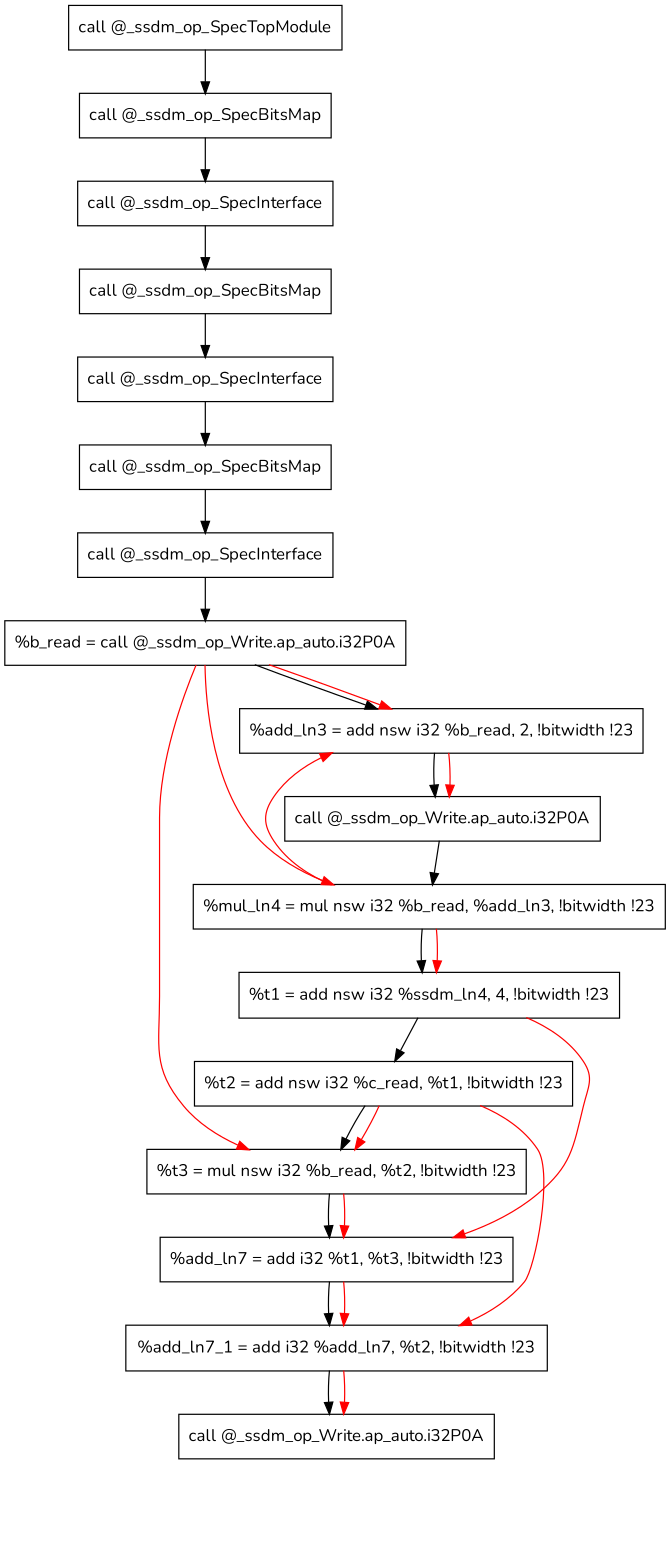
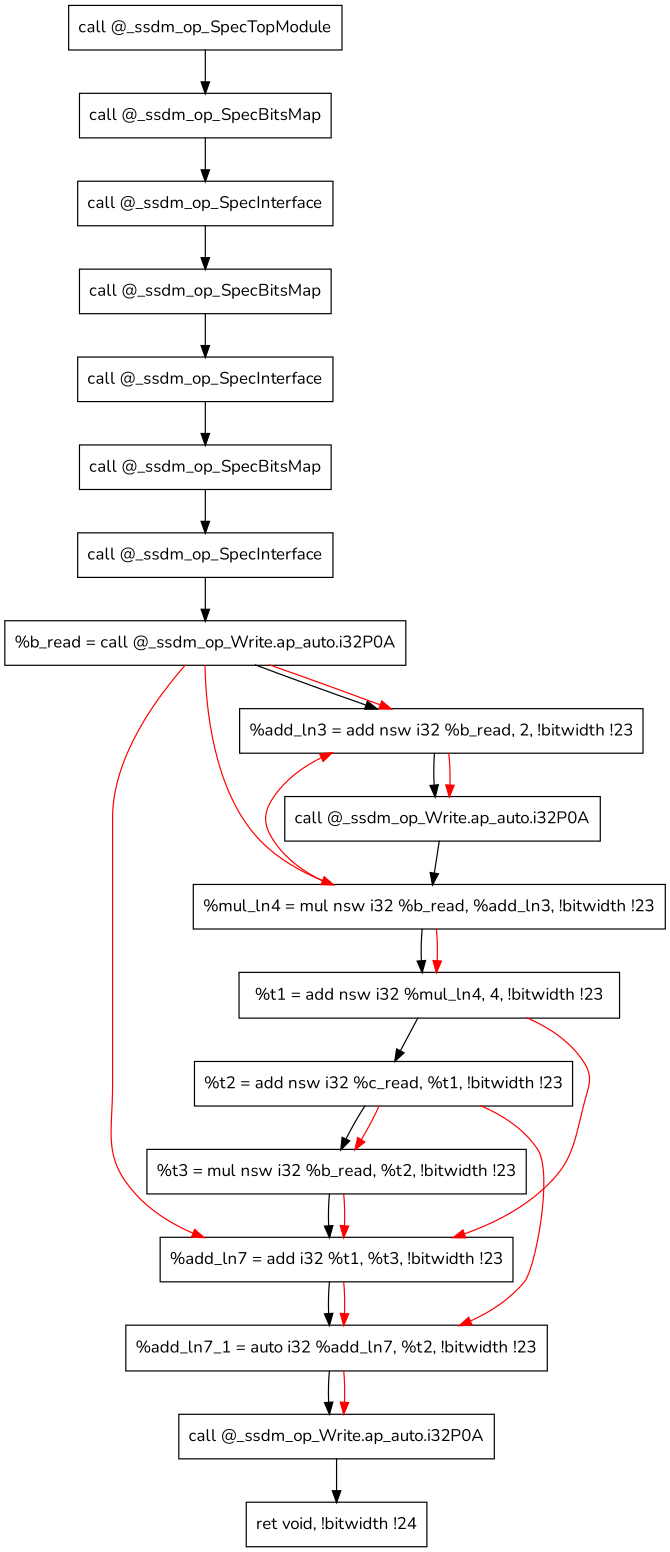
edge "%b_read = call @_ssdm_op_Write.ap_auto.i32P0A" -> "%t3 = mul nsw i32 %b_read, %t2, !bitwidth !23": now "%b_read = call @_ssdm_op_Write.ap_auto.i32P0A" -> "%add_ln7 = add i32 %t1, %t3, !bitwidth !23"
node "%t1 = add nsw i32 %ssdm_ln4, 4, !bitwidth !23": label "%t1 = add nsw i32 %ssdm_ln4, 4, !bitwidth !23" -> "%t1 = add nsw i32 %mul_ln4, 4, !bitwidth !23"
node "%add_ln7_1 = add i32 %add_ln7, %t2, !bitwidth !23": label "%add_ln7_1 = add i32 %add_ln7, %t2, !bitwidth !23" -> "%add_ln7_1 = auto i32 %add_ln7, %t2, !bitwidth !23"
node "ret void, !bitwidth !24": added
